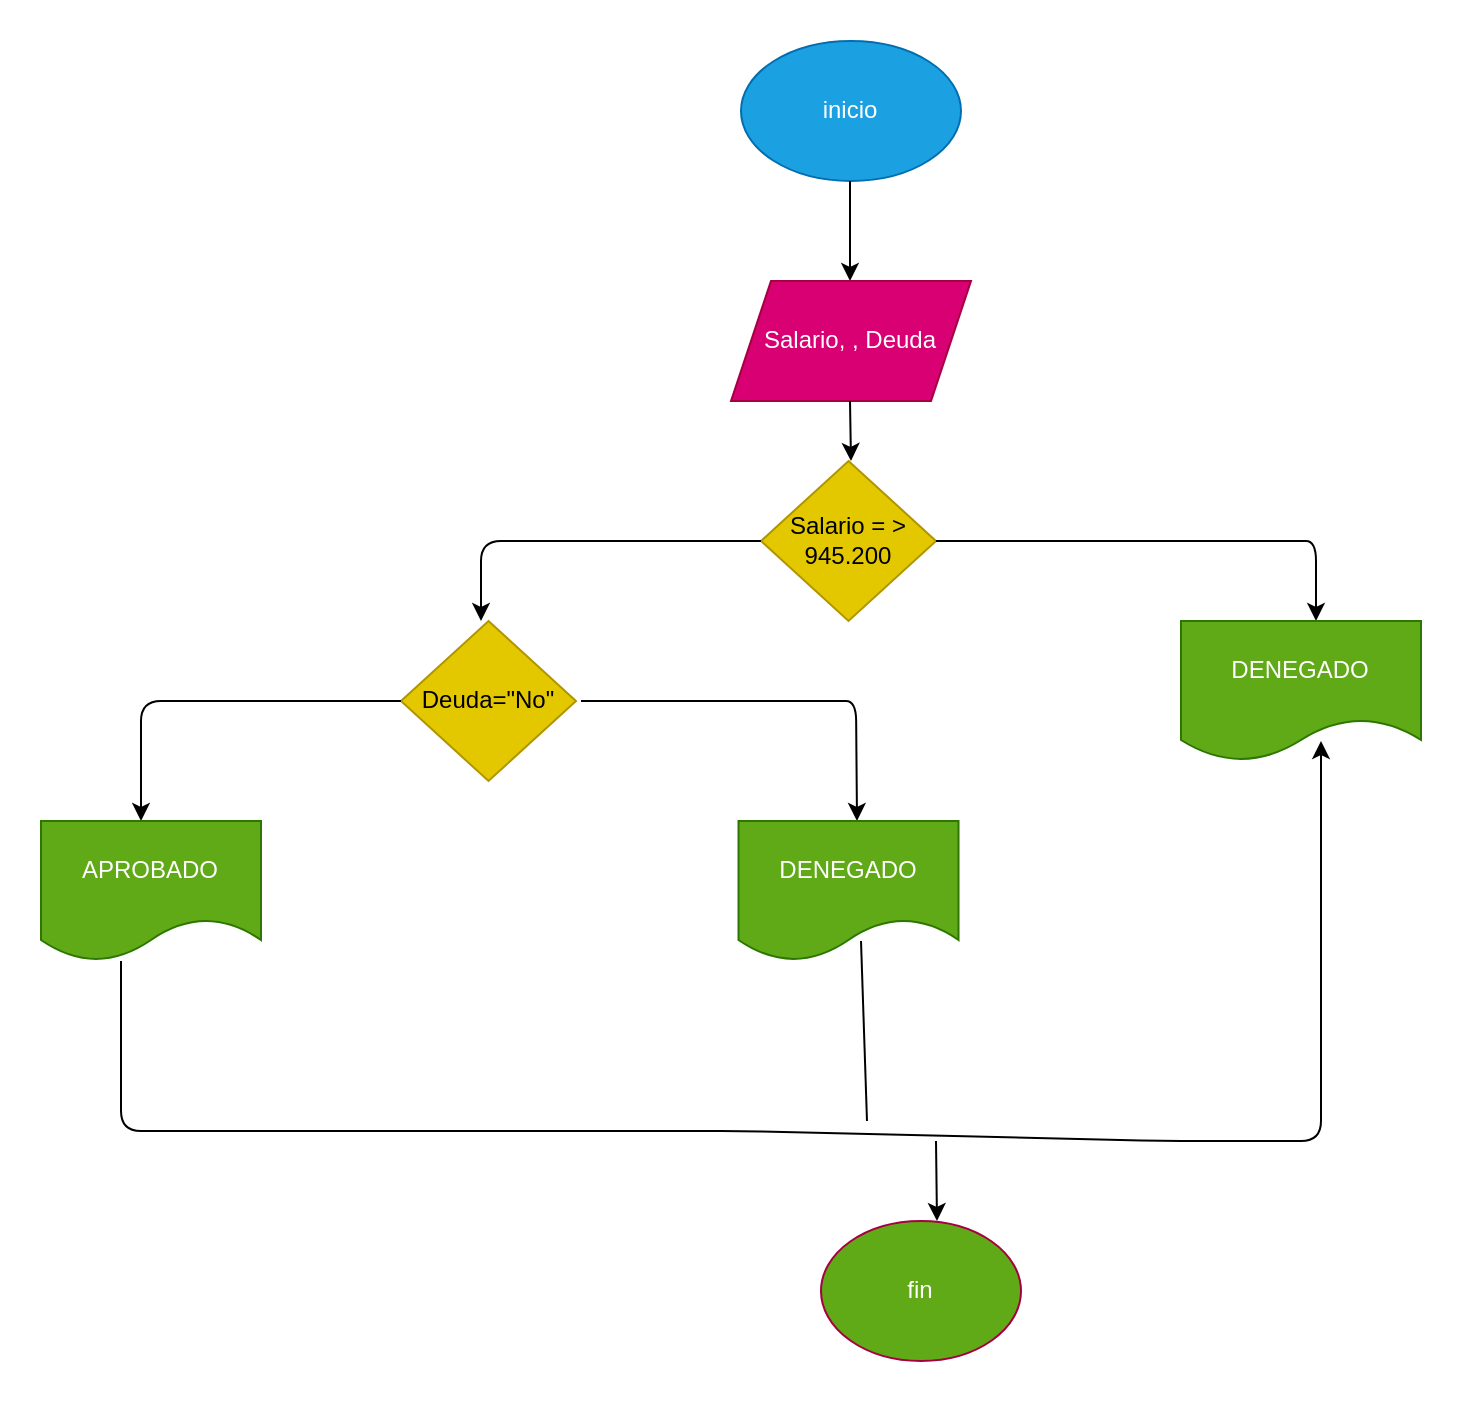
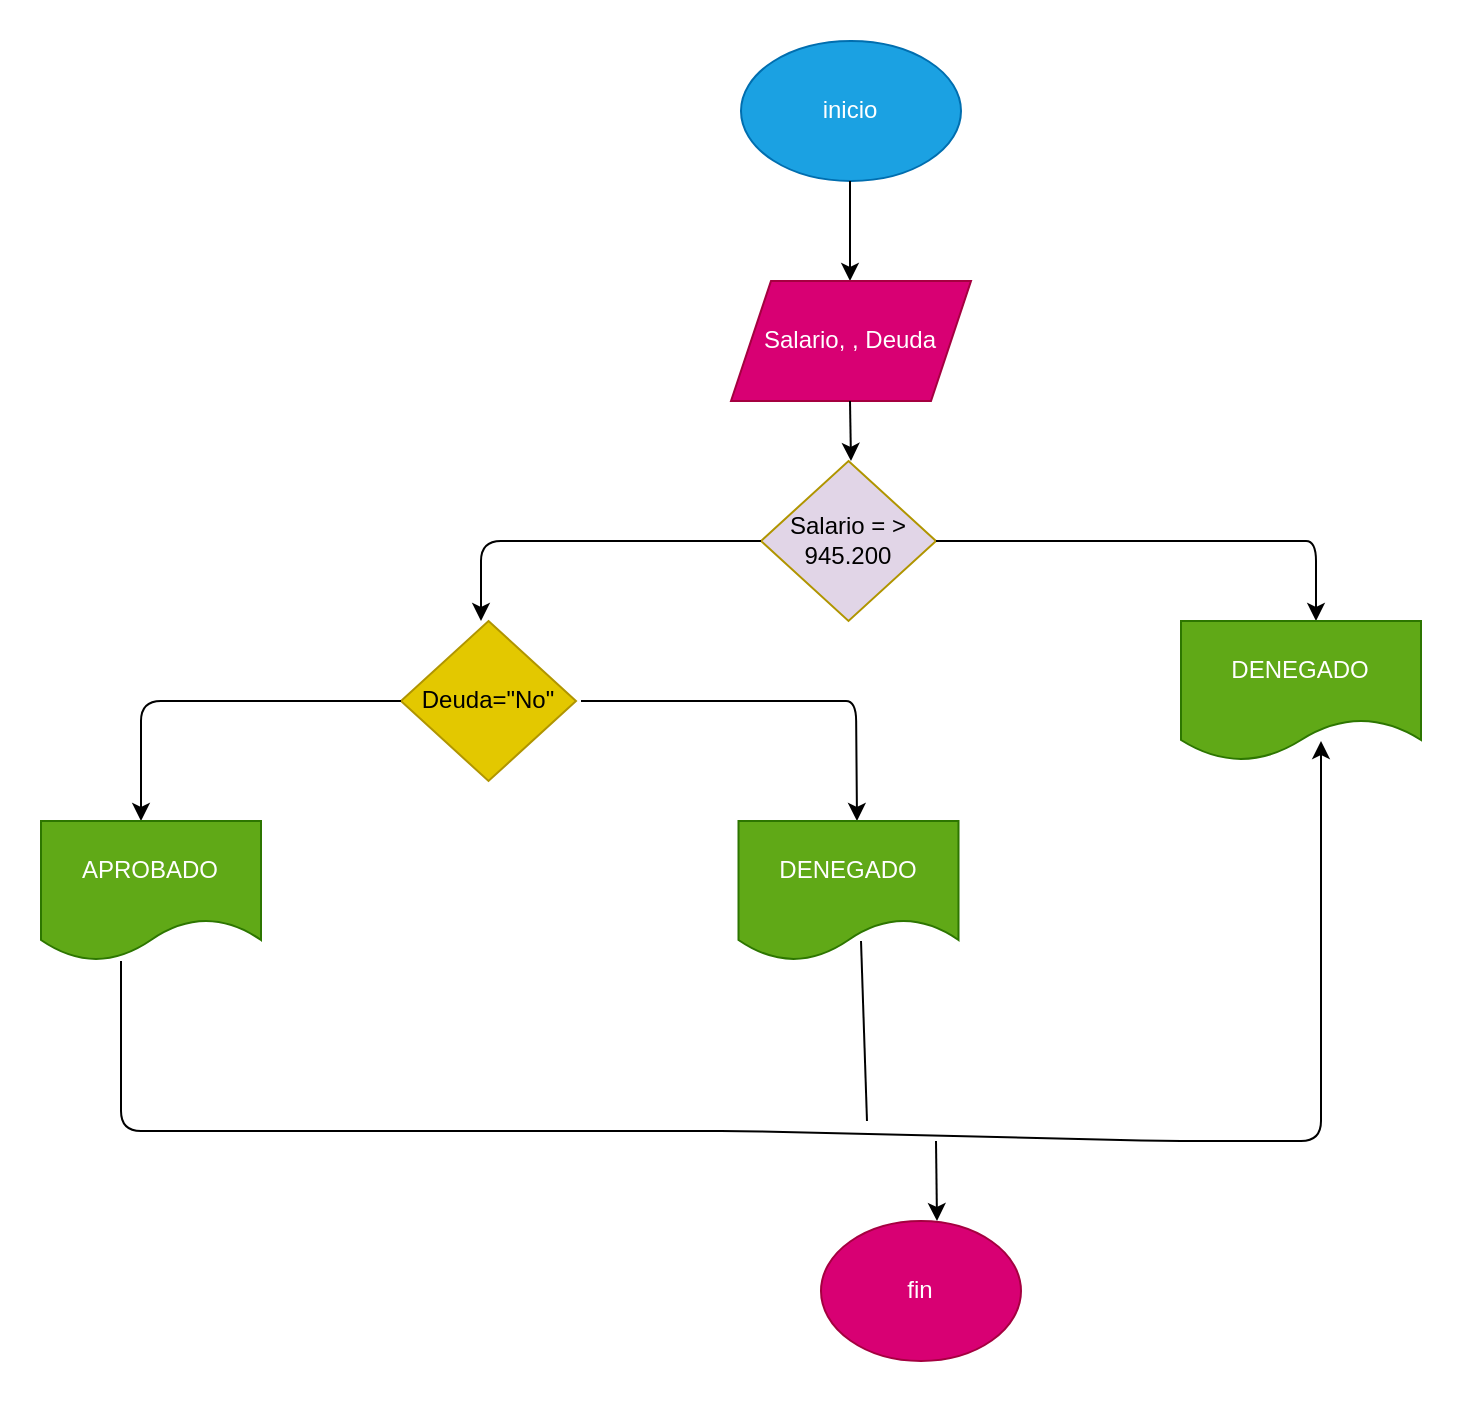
node "Salario = > 945.200": fillcolor #e3c800 -> #e1d5e7
node "fin": fillcolor #60a917 -> #d80073
